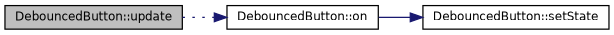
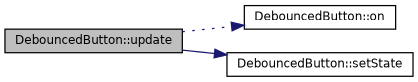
edge "DebouncedButton::on" -> "DebouncedButton::setState": now "DebouncedButton::update" -> "DebouncedButton::setState"
